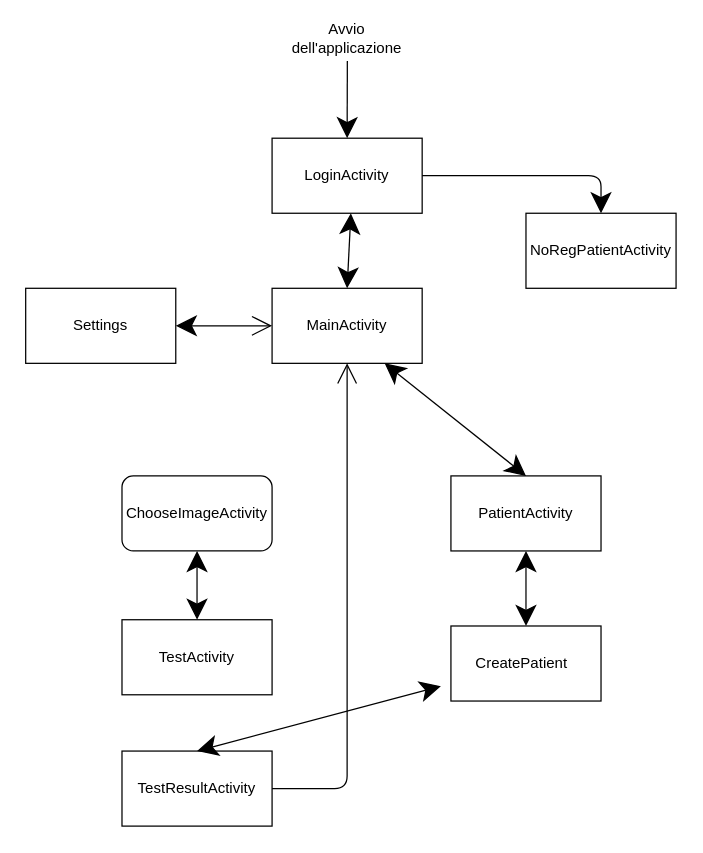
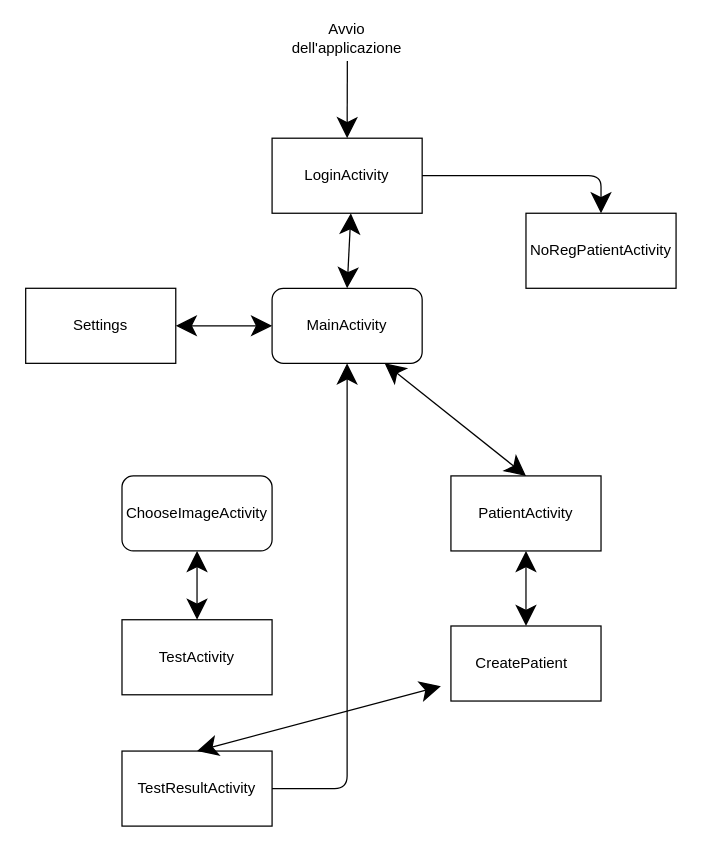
edge "Settings" -- "MainActivity": arrowhead open -> classic
node "MainActivity": shape rectangle -> rounded rectangle
edge "TestResultActivity" -> "MainActivity": arrowhead open -> classic
